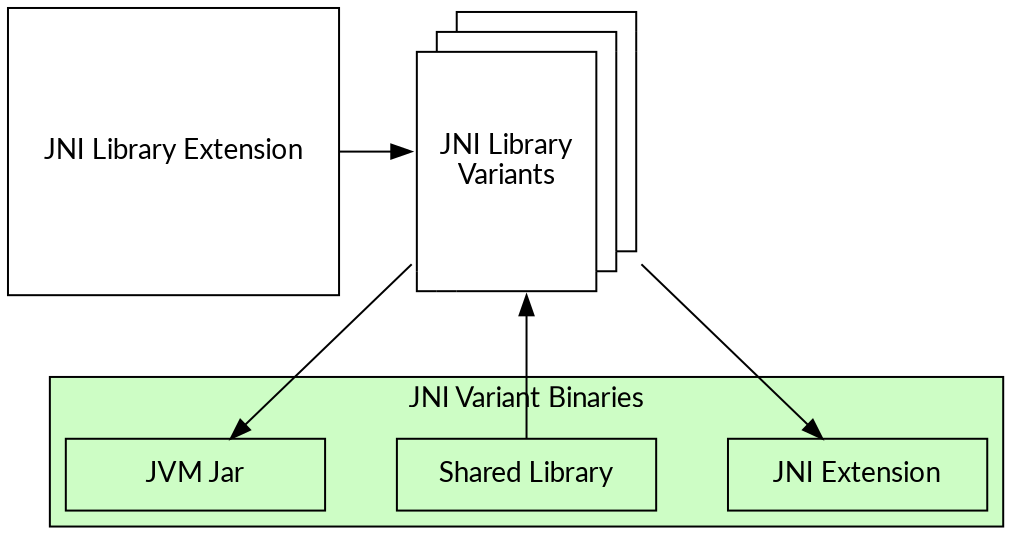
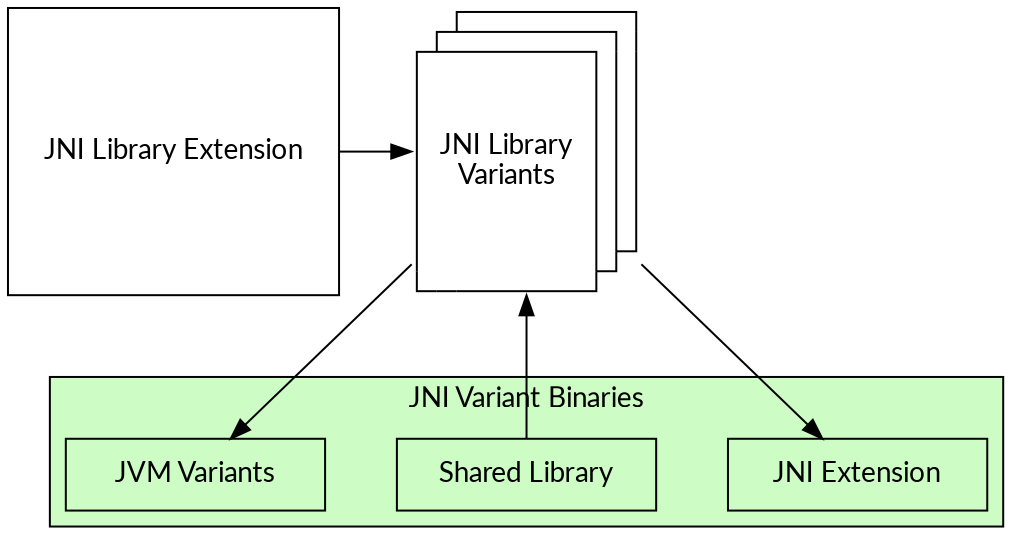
node "JVM Jar": label "JVM Jar" -> "JVM Variants"
